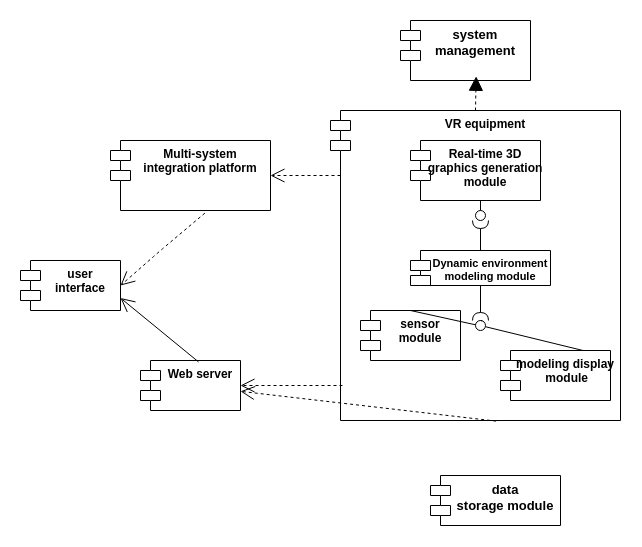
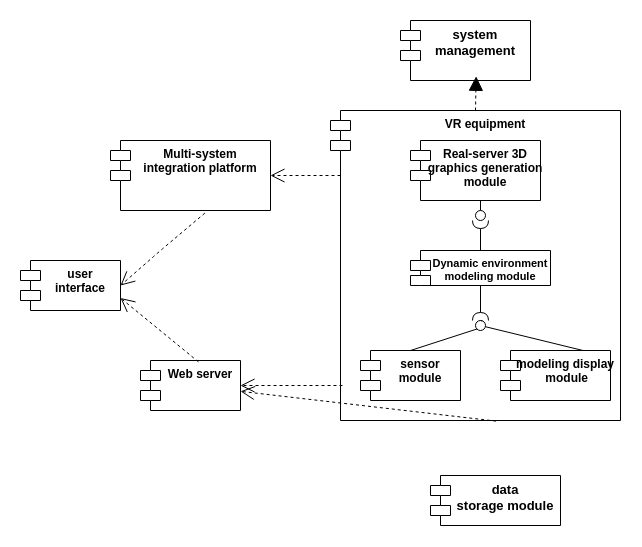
node "Real-time 3D graphics generation module": label "Real-time 3D graphics generation module" -> "Real-server 3D graphics generation module"
edge "Web server" -> "user interface": style solid -> dashed
node "sensor module": moved (411, 336) -> (411, 376)
